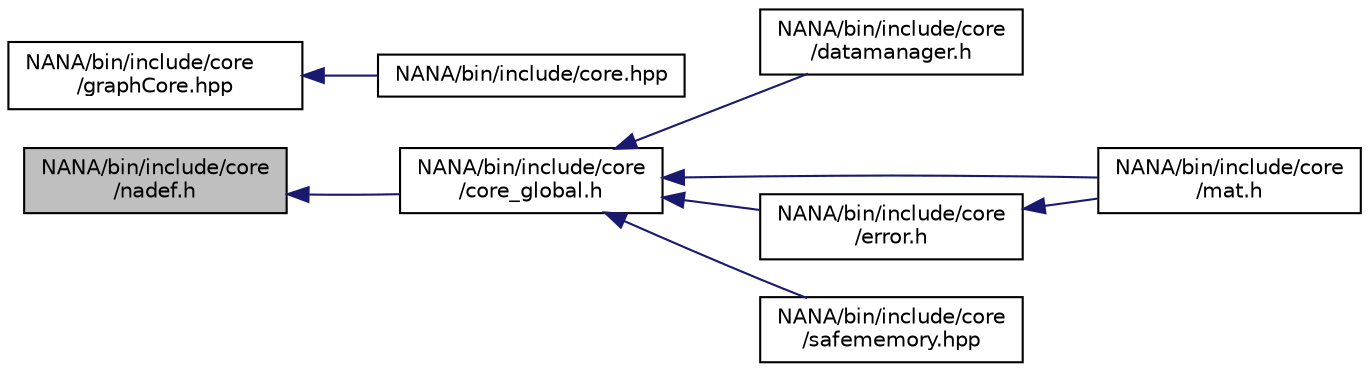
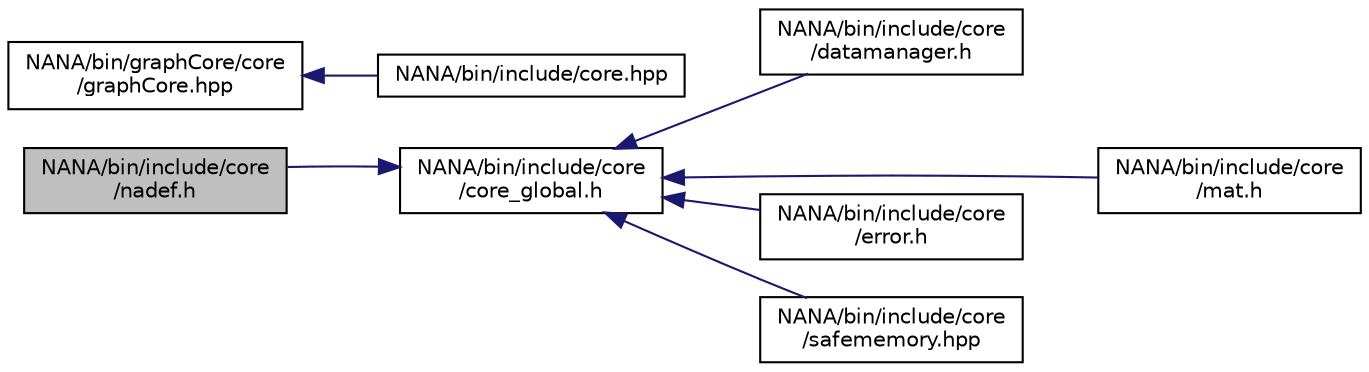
node "NANA/bin/include/core /graphCore.hpp": label "NANA/bin/include/core /graphCore.hpp" -> "NANA/bin/graphCore/core /graphCore.hpp"
edge "NANA/bin/include/core /core_global.h" -> "NANA/bin/include/core /nadef.h": reversed
edge "NANA/bin/include/core /mat.h" -> "NANA/bin/include/core /error.h": removed
